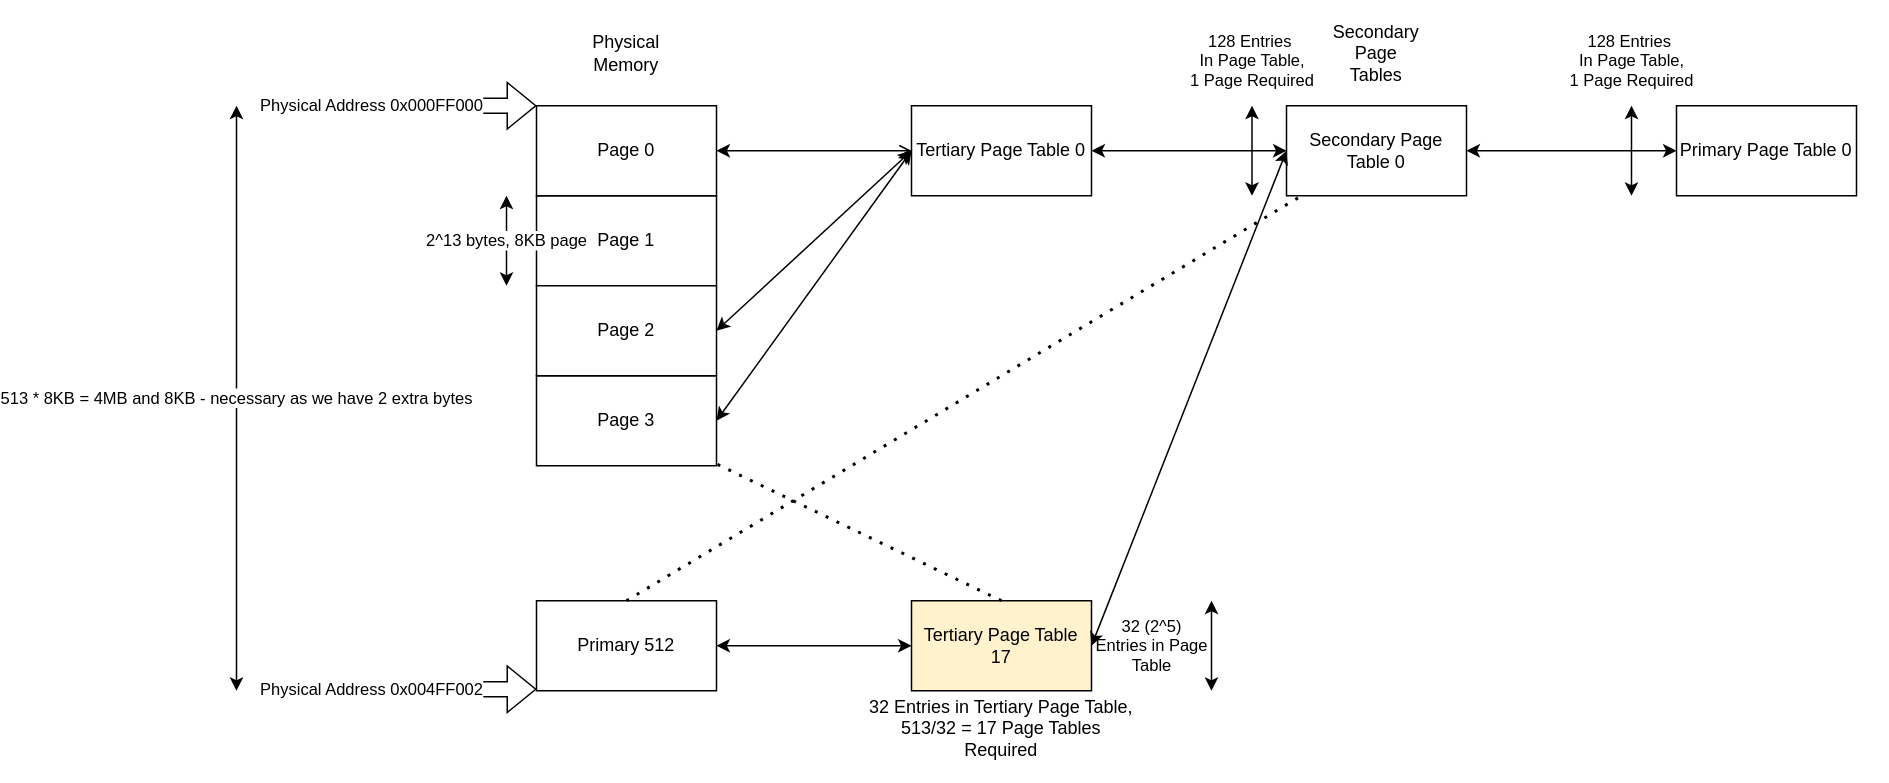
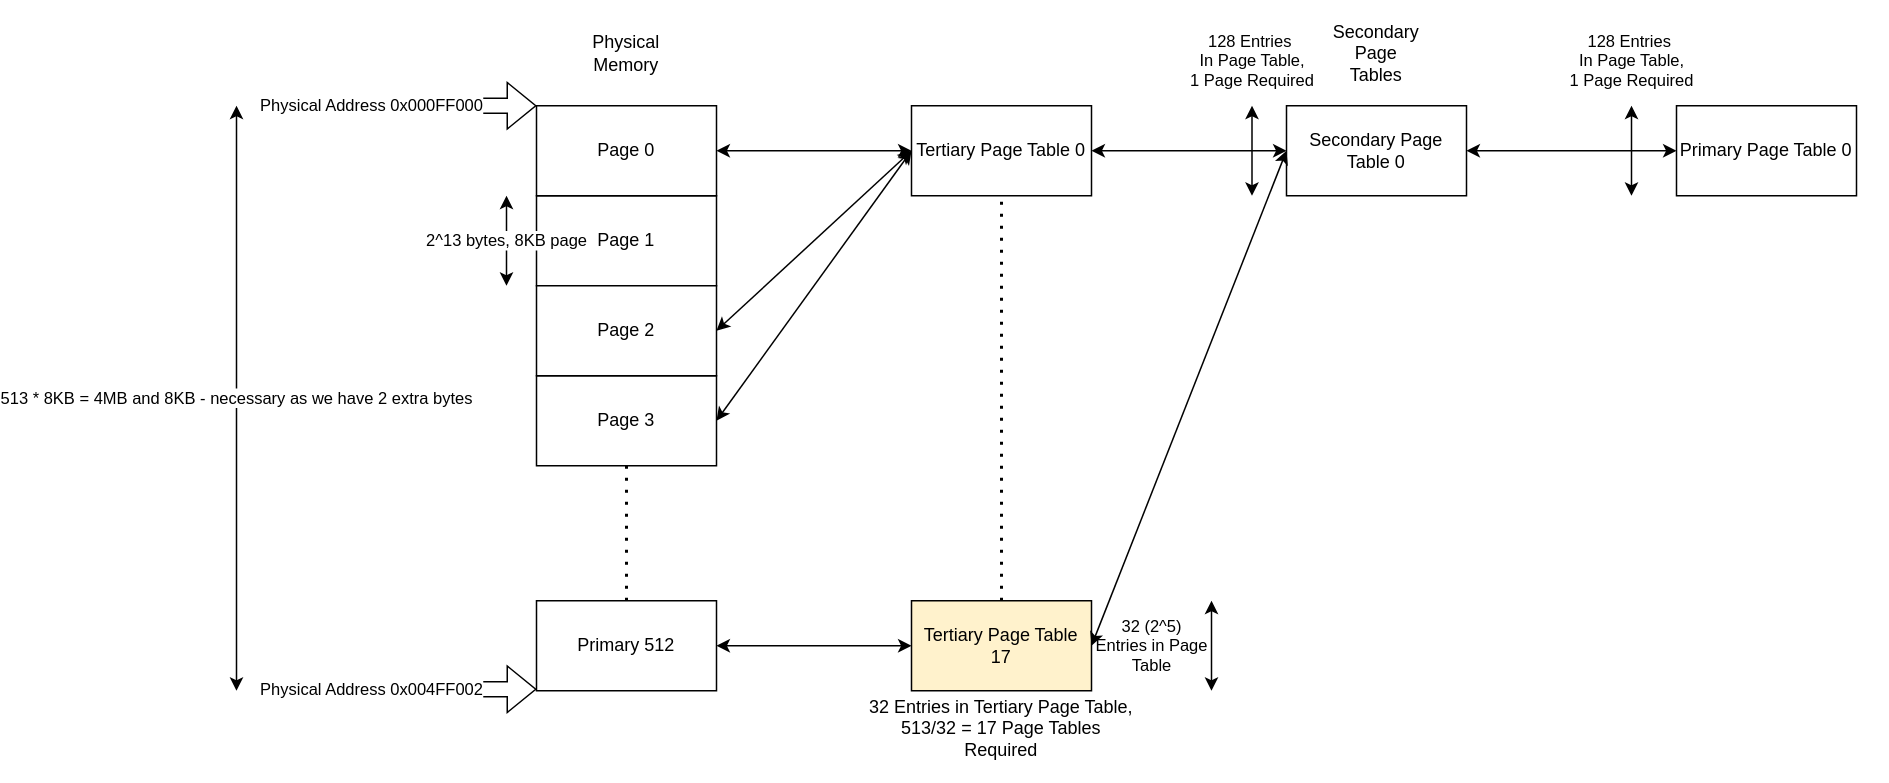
edge "Page 0" -- "Tertiary Page Table 0": arrowhead open -> classic
edge "Secondary Page Table 0" -- "Primary 512": now "Page 3" -- "Primary 512"
edge "Page 3" -- "Tertiary Page Table 17": now "Tertiary Page Table 0" -- "Tertiary Page Table 17"
